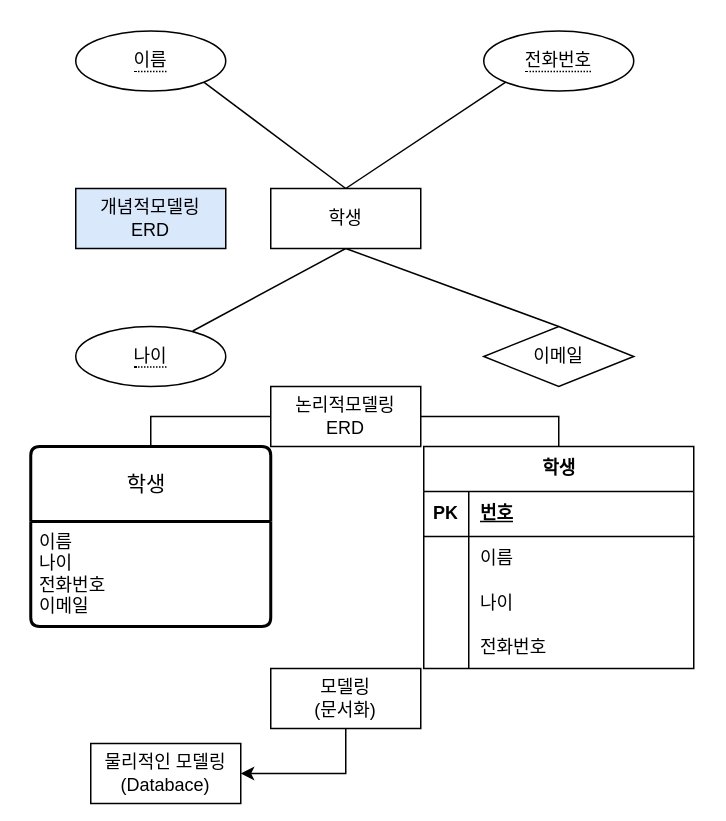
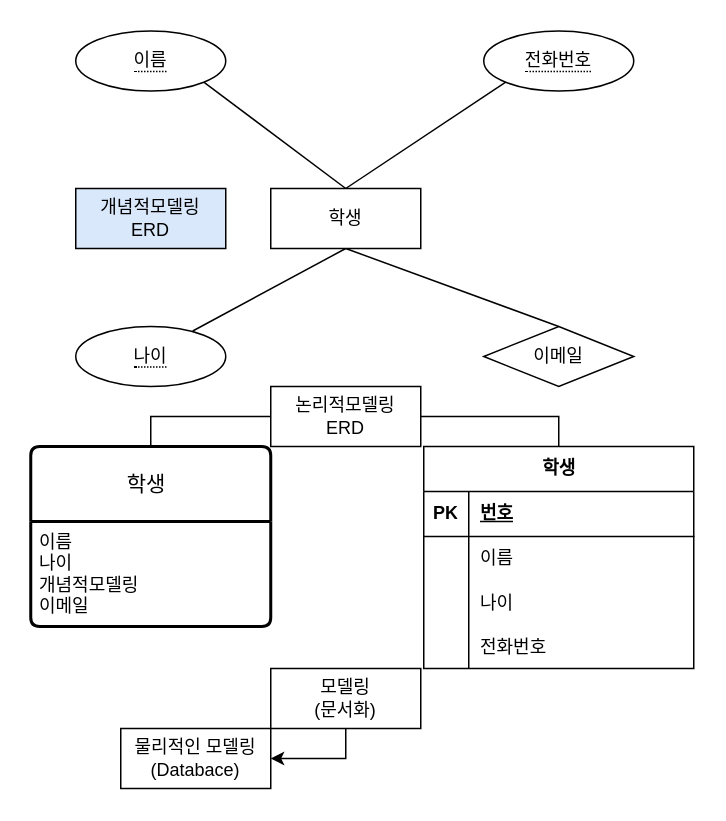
node "이름 나이 전화번호 이메일": label "이름 나이 전화번호 이메일" -> "이름 나이 개념적모델링 이메일"
node "물리적인 모델링 (Databace)": moved (166, 773) -> (196, 758)
